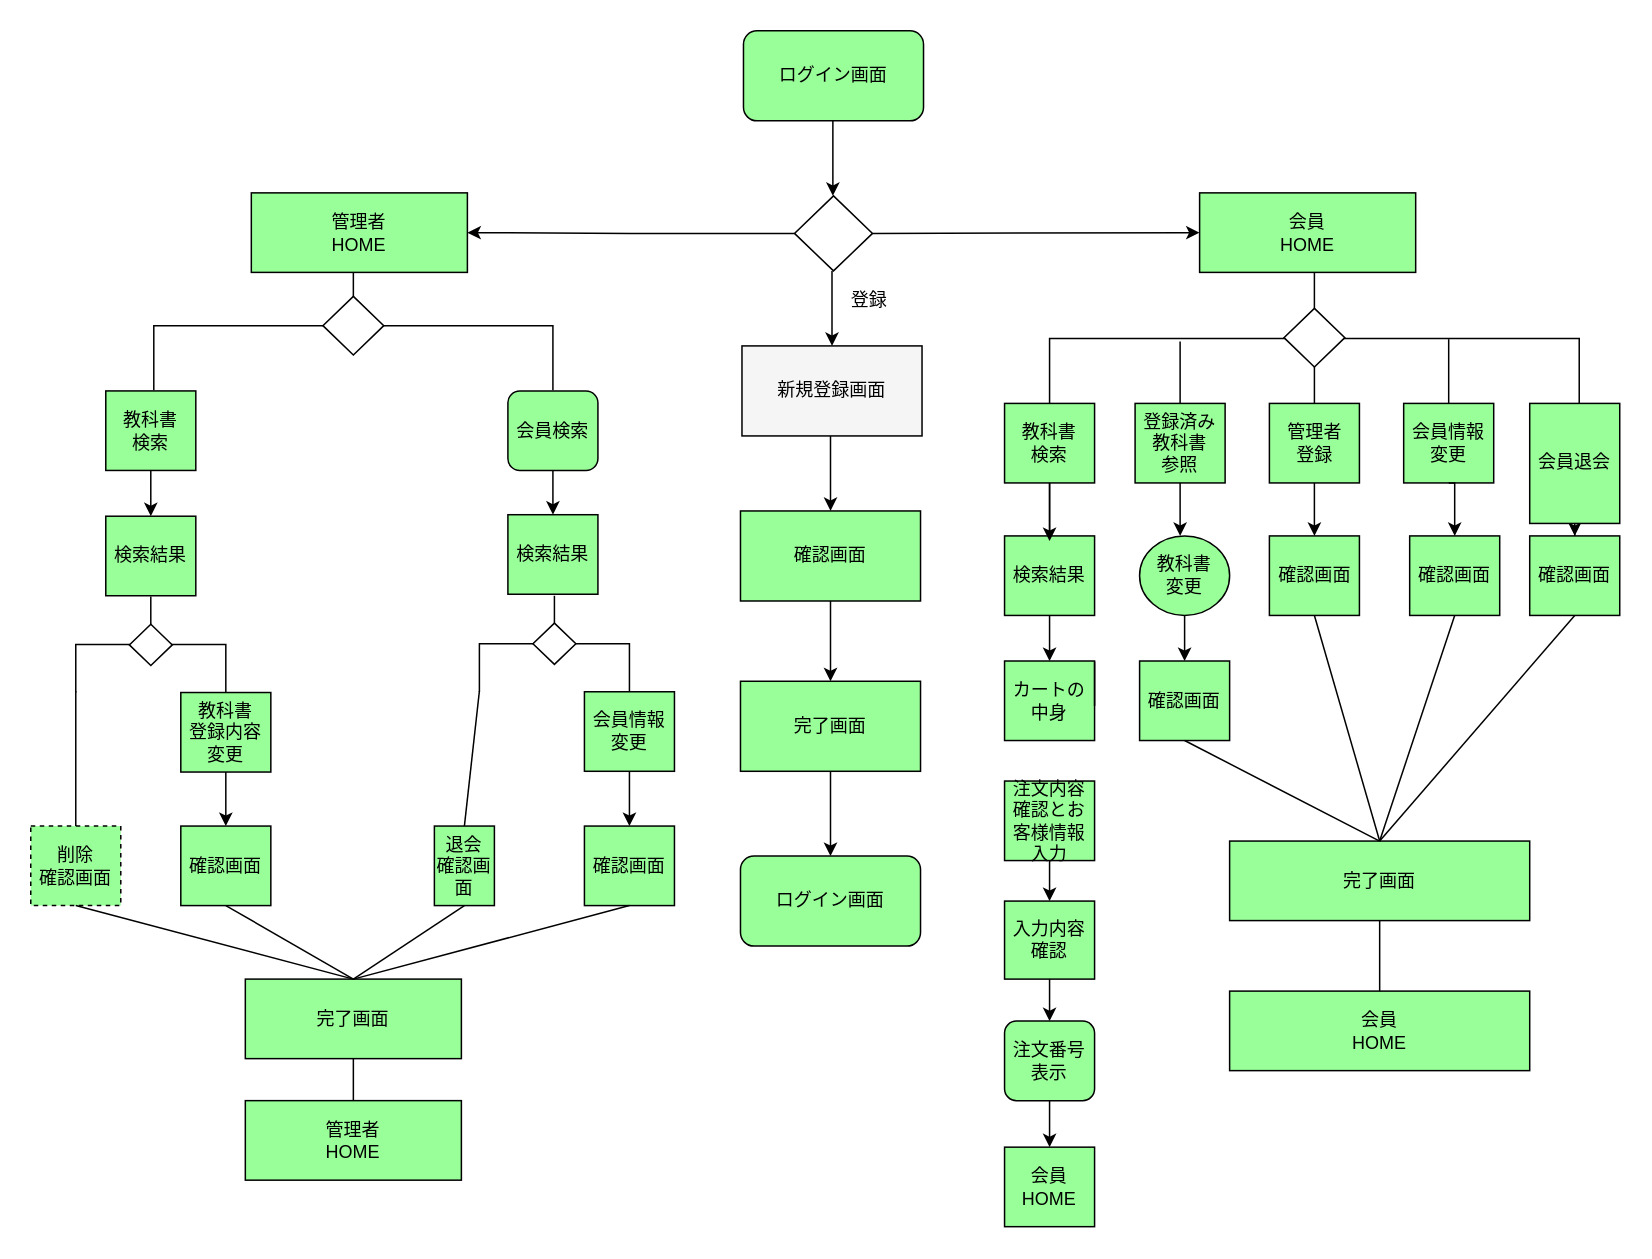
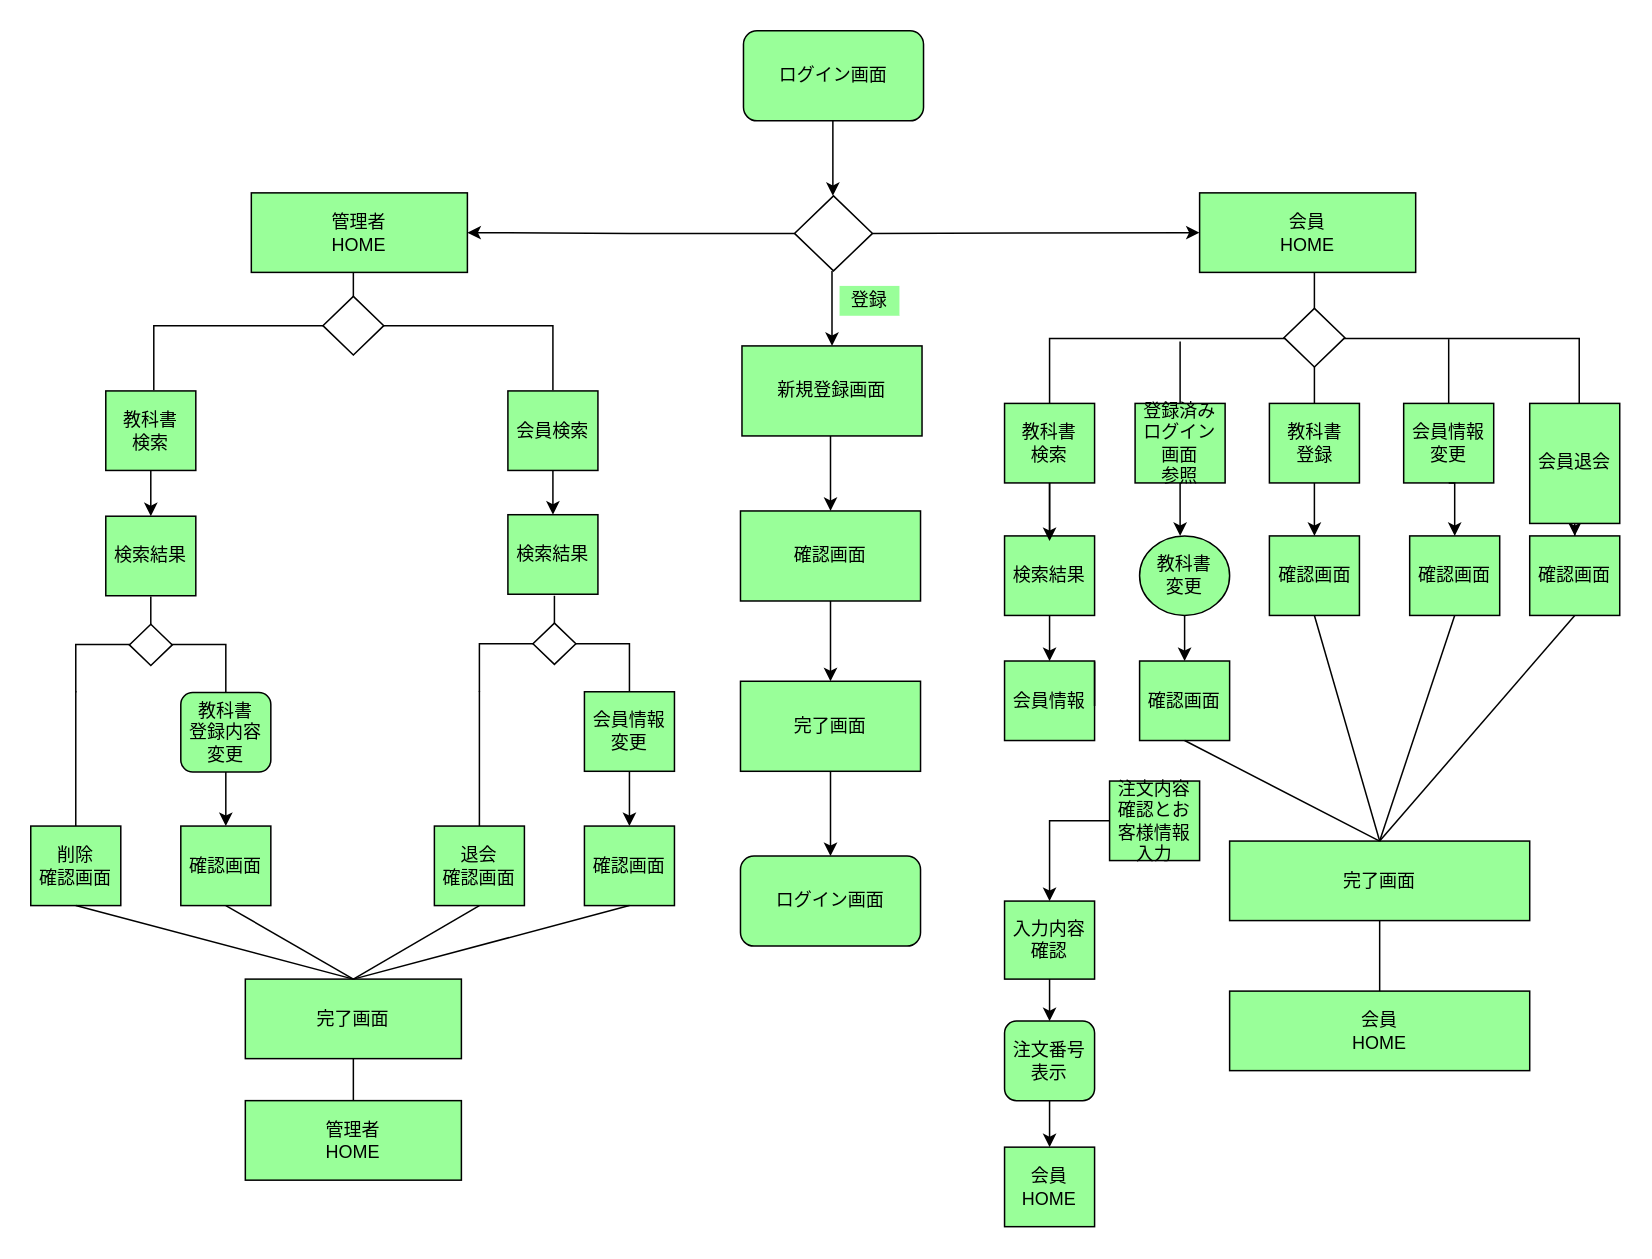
node "登録": fillcolor #ffffff -> #99ff99
node "新規登録画面": fillcolor #f5f5f5 -> #99ff99
node "会員検索": shape rounded rectangle -> rectangle
node "登録済み 教科書 参照": label "登録済み 教科書 参照" -> "登録済み ログイン画面 参照"
node "管理者 登録": label "管理者 登録" -> "教科書 登録"
node "カートの中身": label "カートの中身" -> "会員情報"
node "教科書 登録内容 変更": shape rectangle -> rounded rectangle
node "注文内容確認とお客様情報入力": moved (1049, 821) -> (1154, 821)
node "削除 確認画面": style dashed -> solid
node "退会 確認画面": size 60x80 -> 90x80
